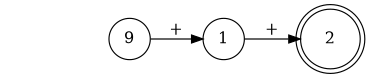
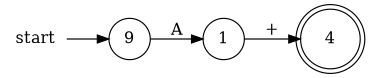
edge "9" -> "1": label "+" -> "A"
node "start": added
node "2": label "2" -> "4"
